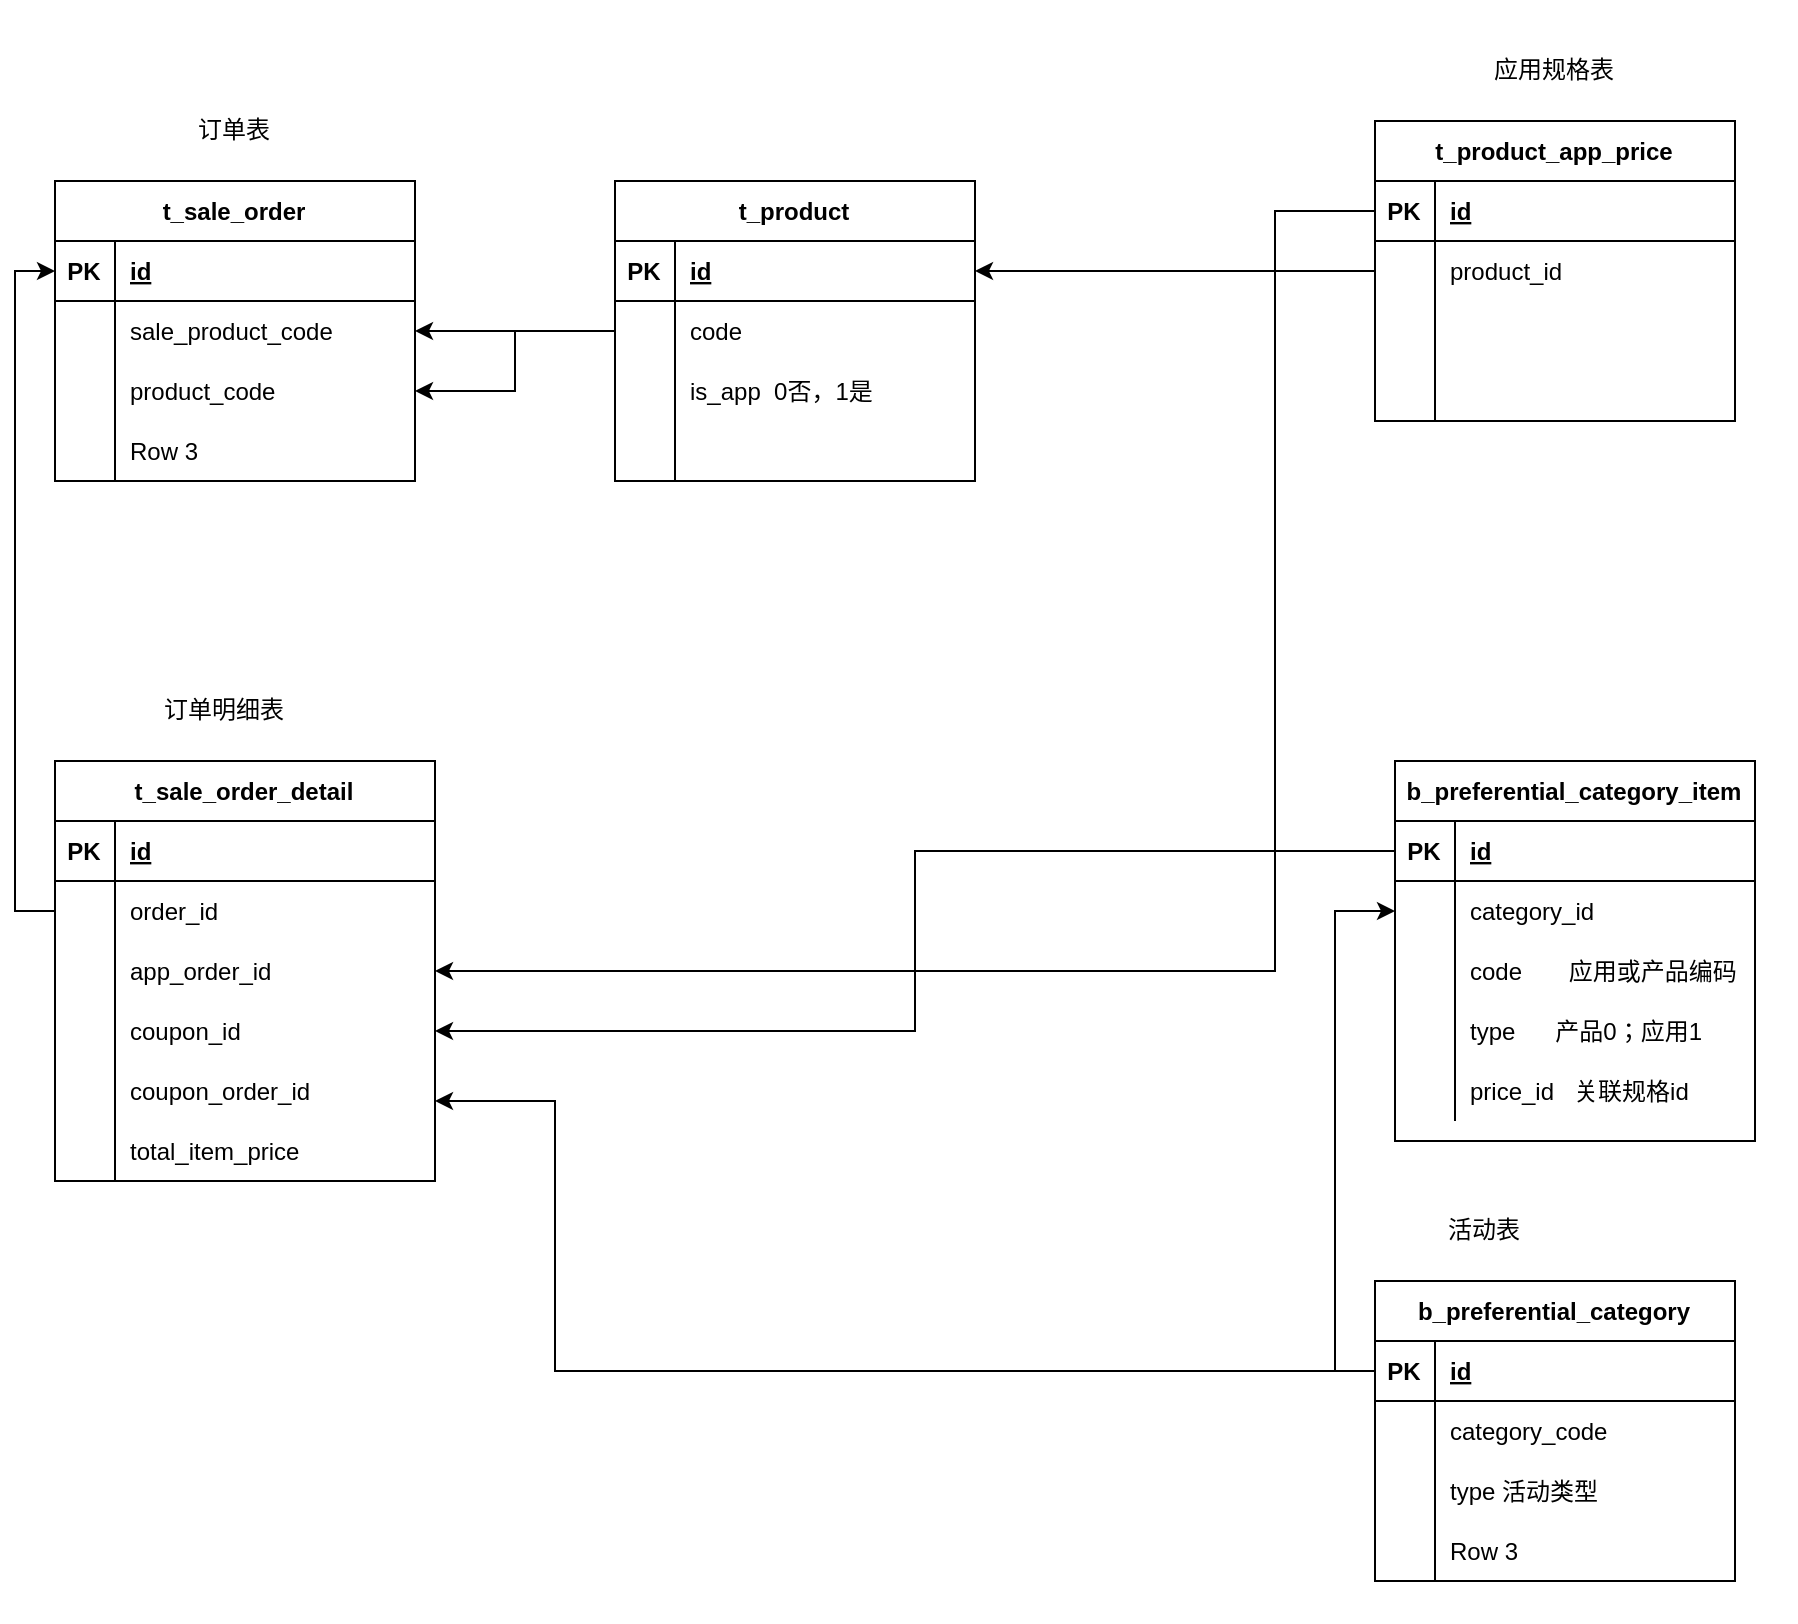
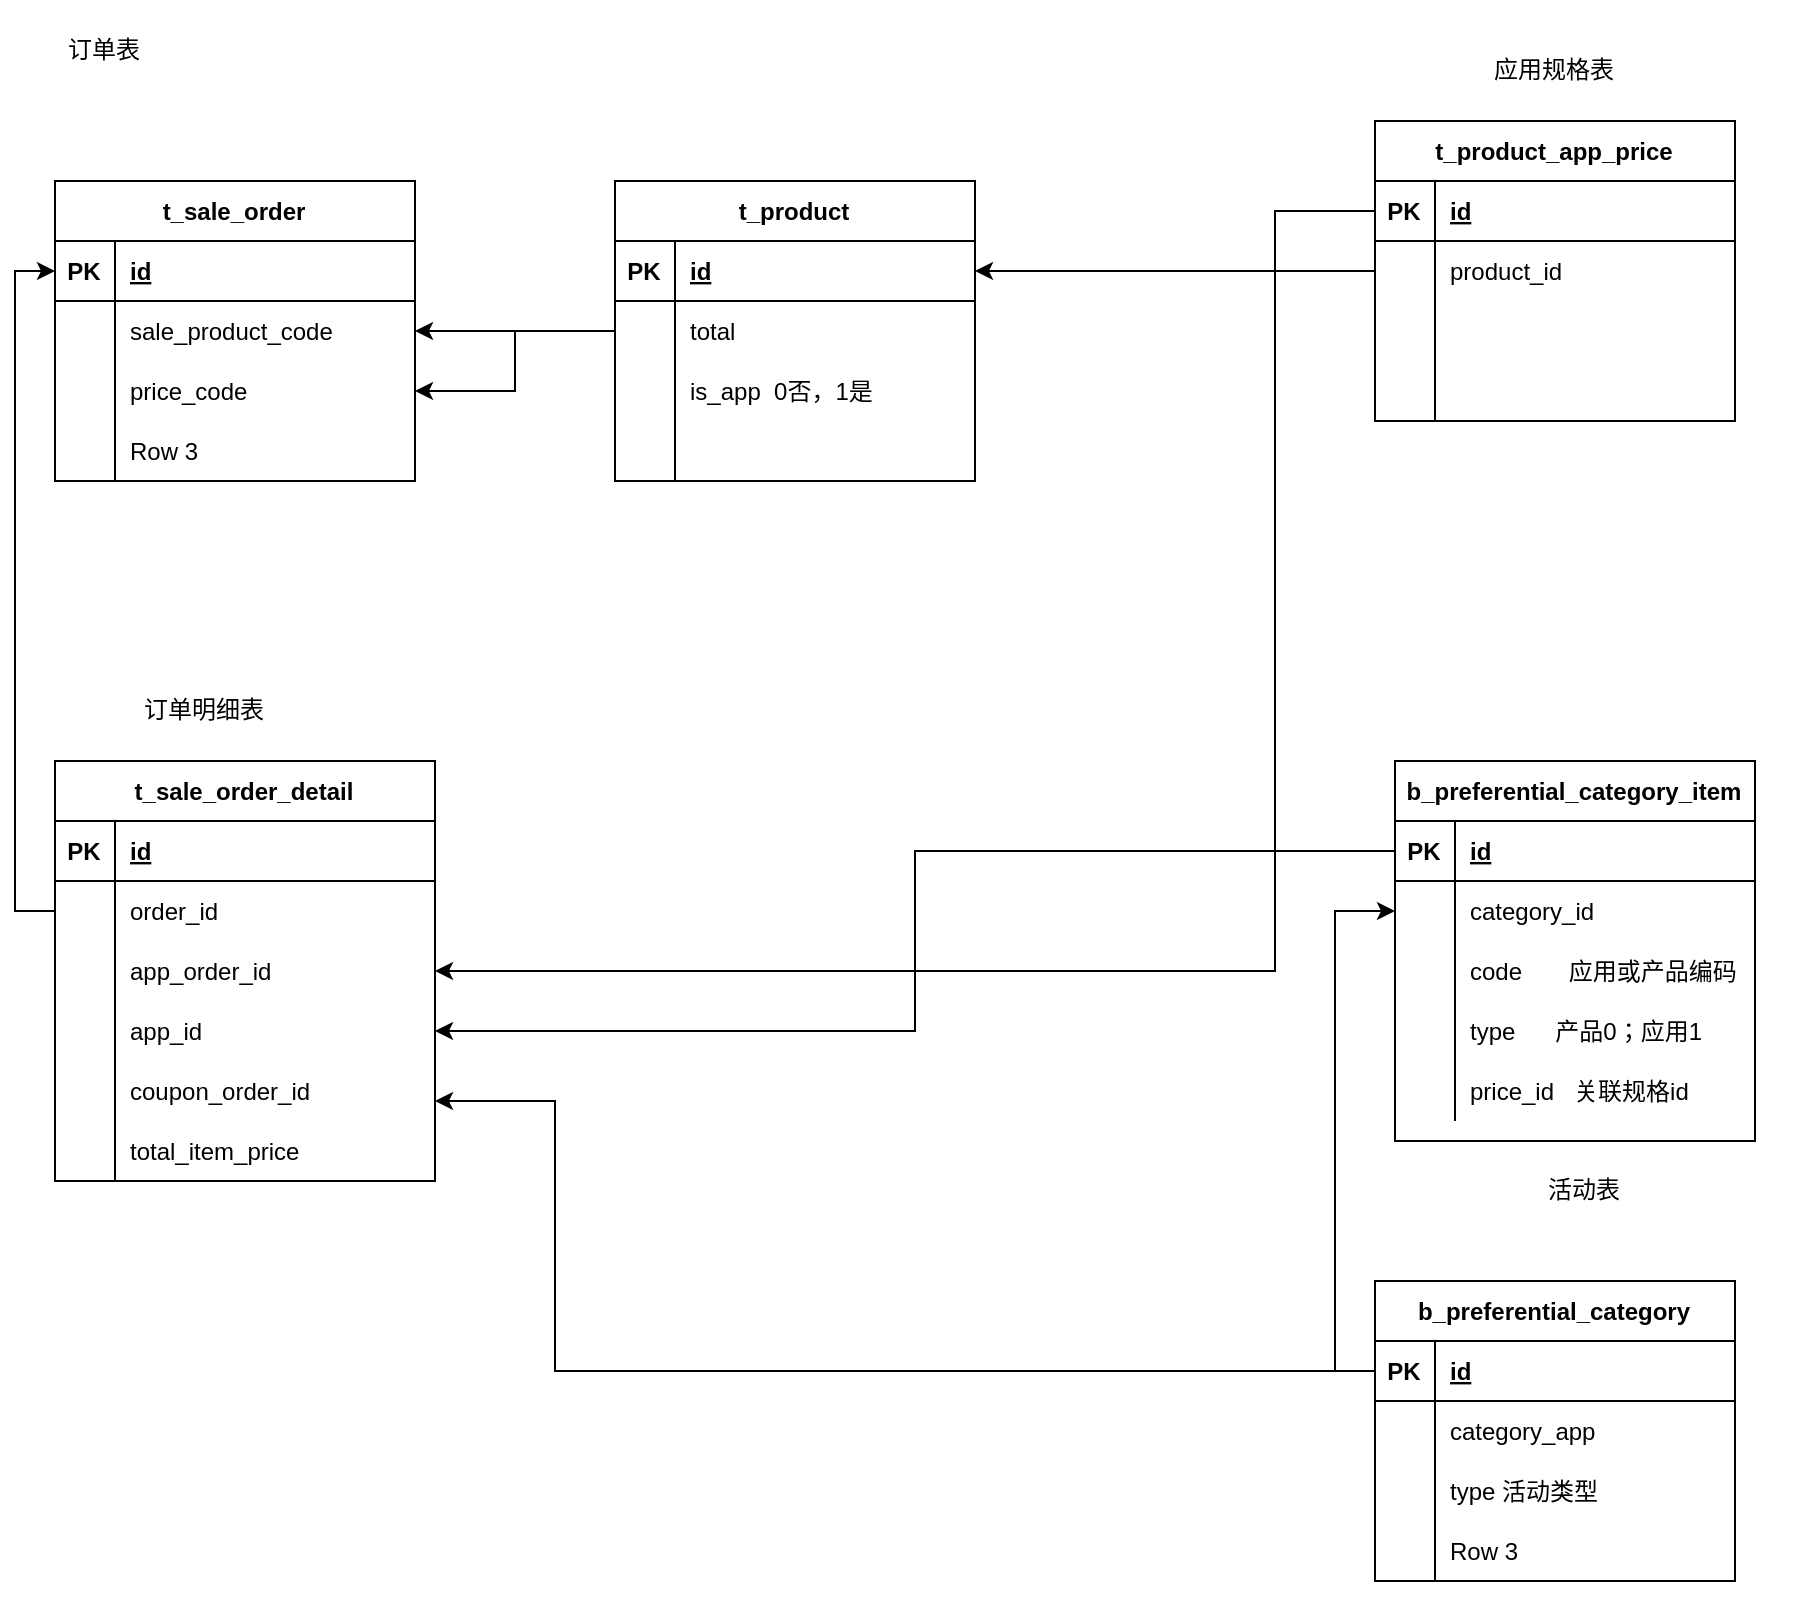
node "订单表": moved (235, 131) -> (105, 51)
node "code": label "code" -> "total"
node "product_code": label "product_code" -> "price_code"
node "订单明细表": moved (225, 711) -> (205, 711)
node "coupon_id": label "coupon_id" -> "app_id"
node "活动表": moved (1485, 1231) -> (1585, 1191)
node "category_code": label "category_code" -> "category_app"
